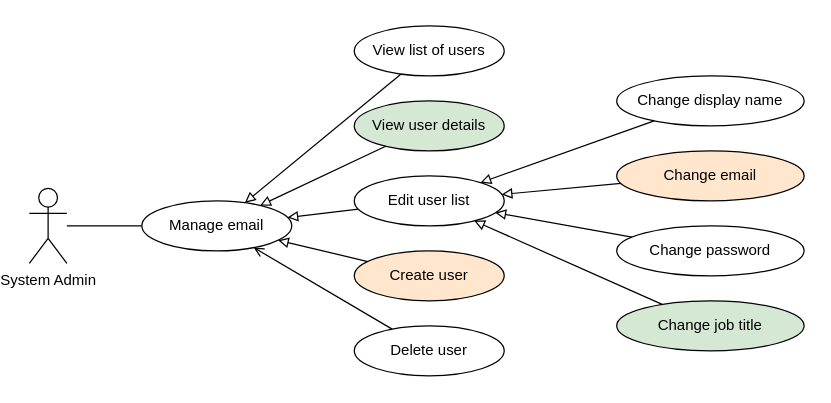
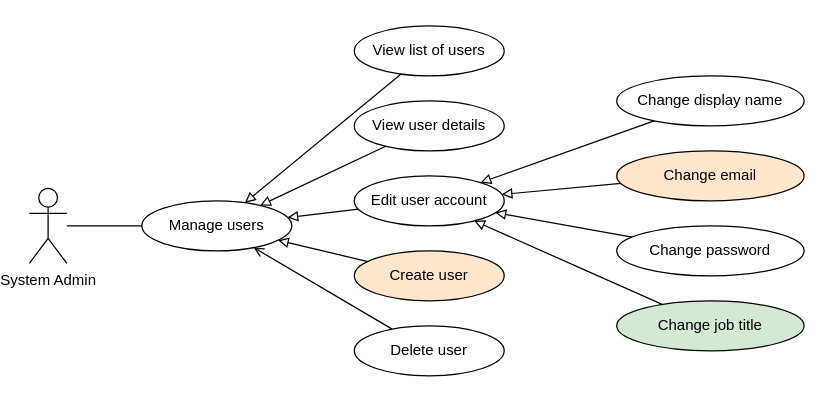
node "View user details": fillcolor #d5e8d4 -> #ffffff
node "Edit user list": label "Edit user list" -> "Edit user account"
node "Manage email": label "Manage email" -> "Manage users"
